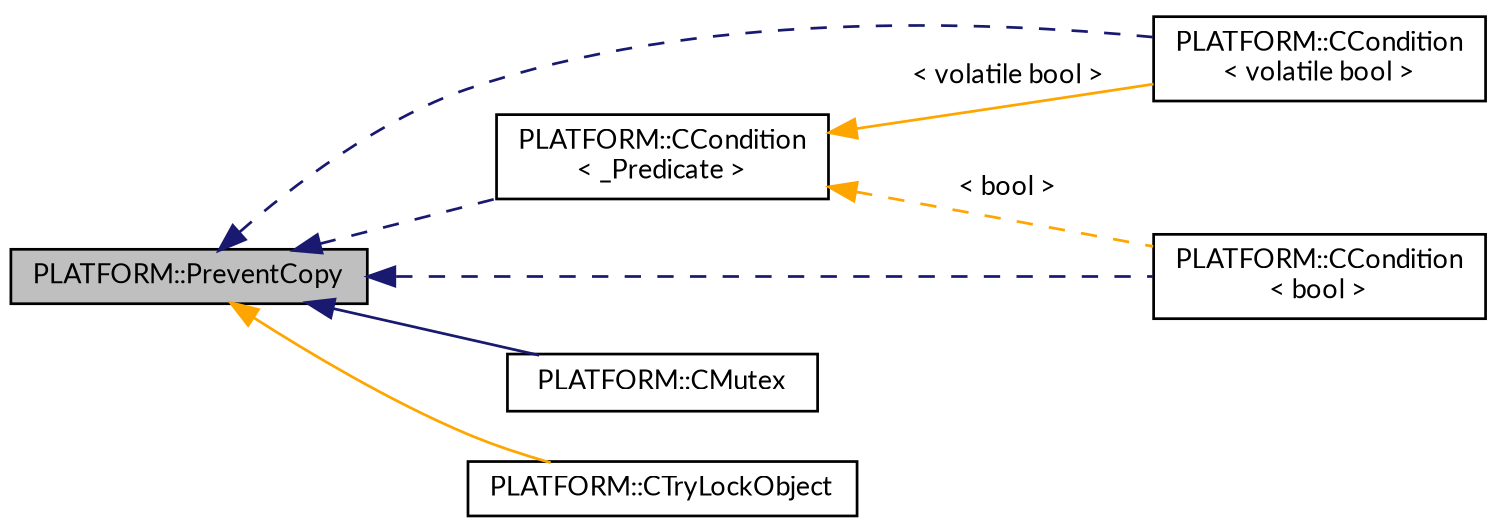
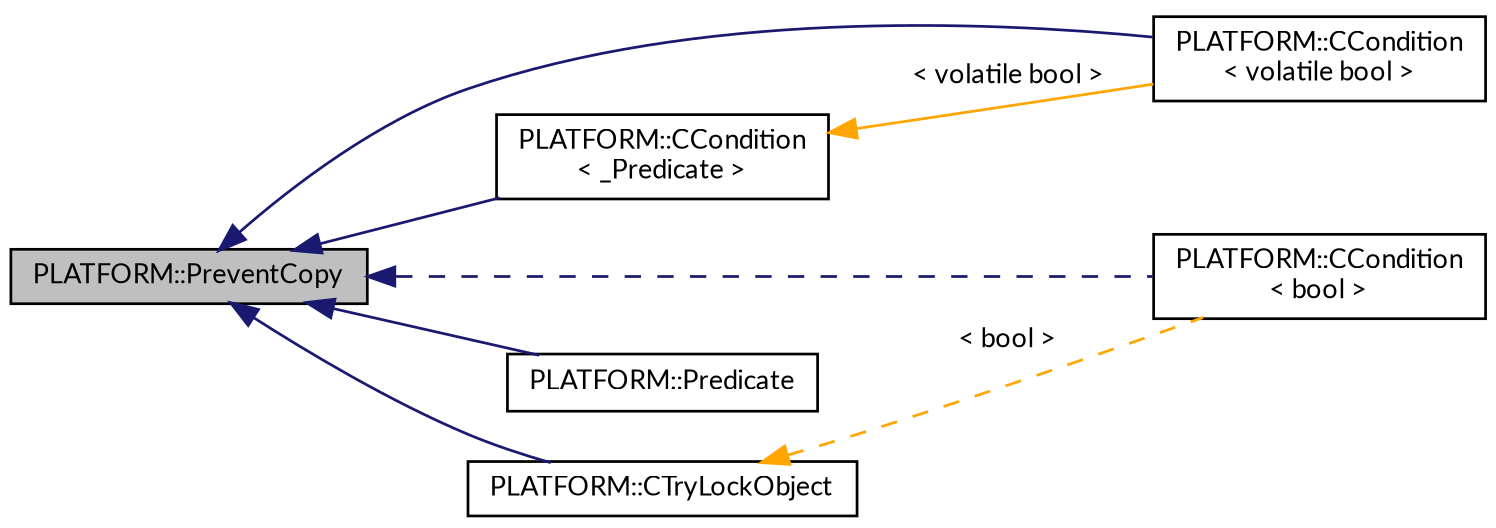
edge "PLATFORM::CCondition < volatile bool >" -> "PLATFORM::PreventCopy": style dashed -> solid
edge "PLATFORM::CCondition < bool >" -> "PLATFORM::CCondition < _Predicate >": now "PLATFORM::CCondition < bool >" -> "PLATFORM::CTryLockObject"
edge "PLATFORM::CCondition < _Predicate >" -> "PLATFORM::PreventCopy": style dashed -> solid
node "PLATFORM::CMutex": label "PLATFORM::CMutex" -> "PLATFORM::Predicate"
edge "PLATFORM::CTryLockObject" -> "PLATFORM::PreventCopy": color orange -> midnightblue
